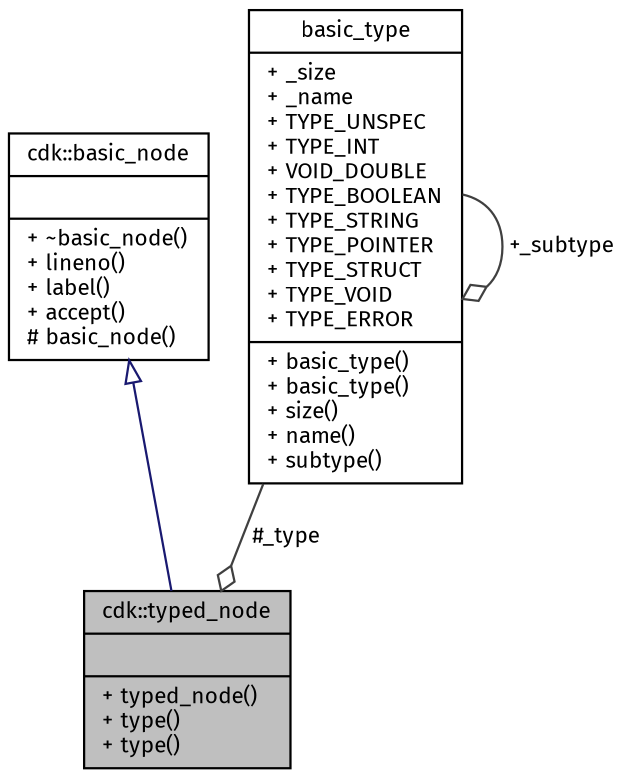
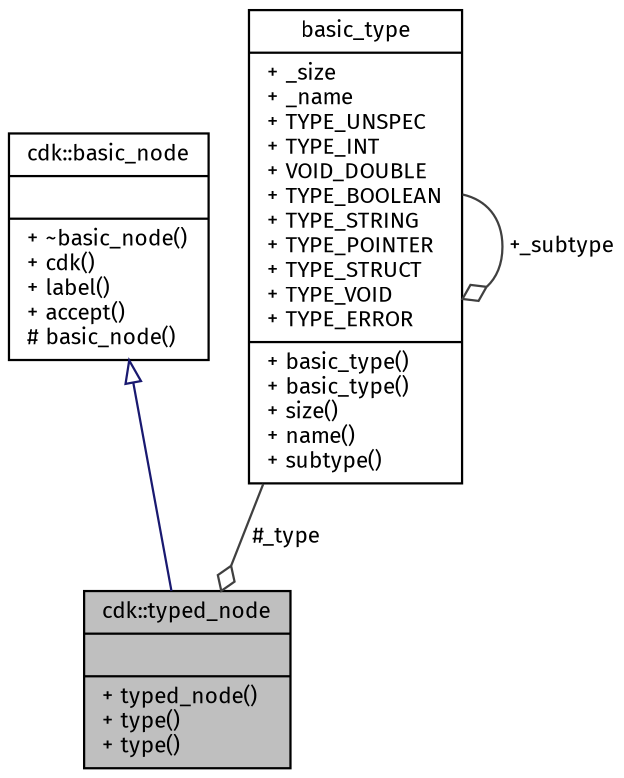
node "cdk::basic_node": text "+ lineno()" -> "+ cdk()"
